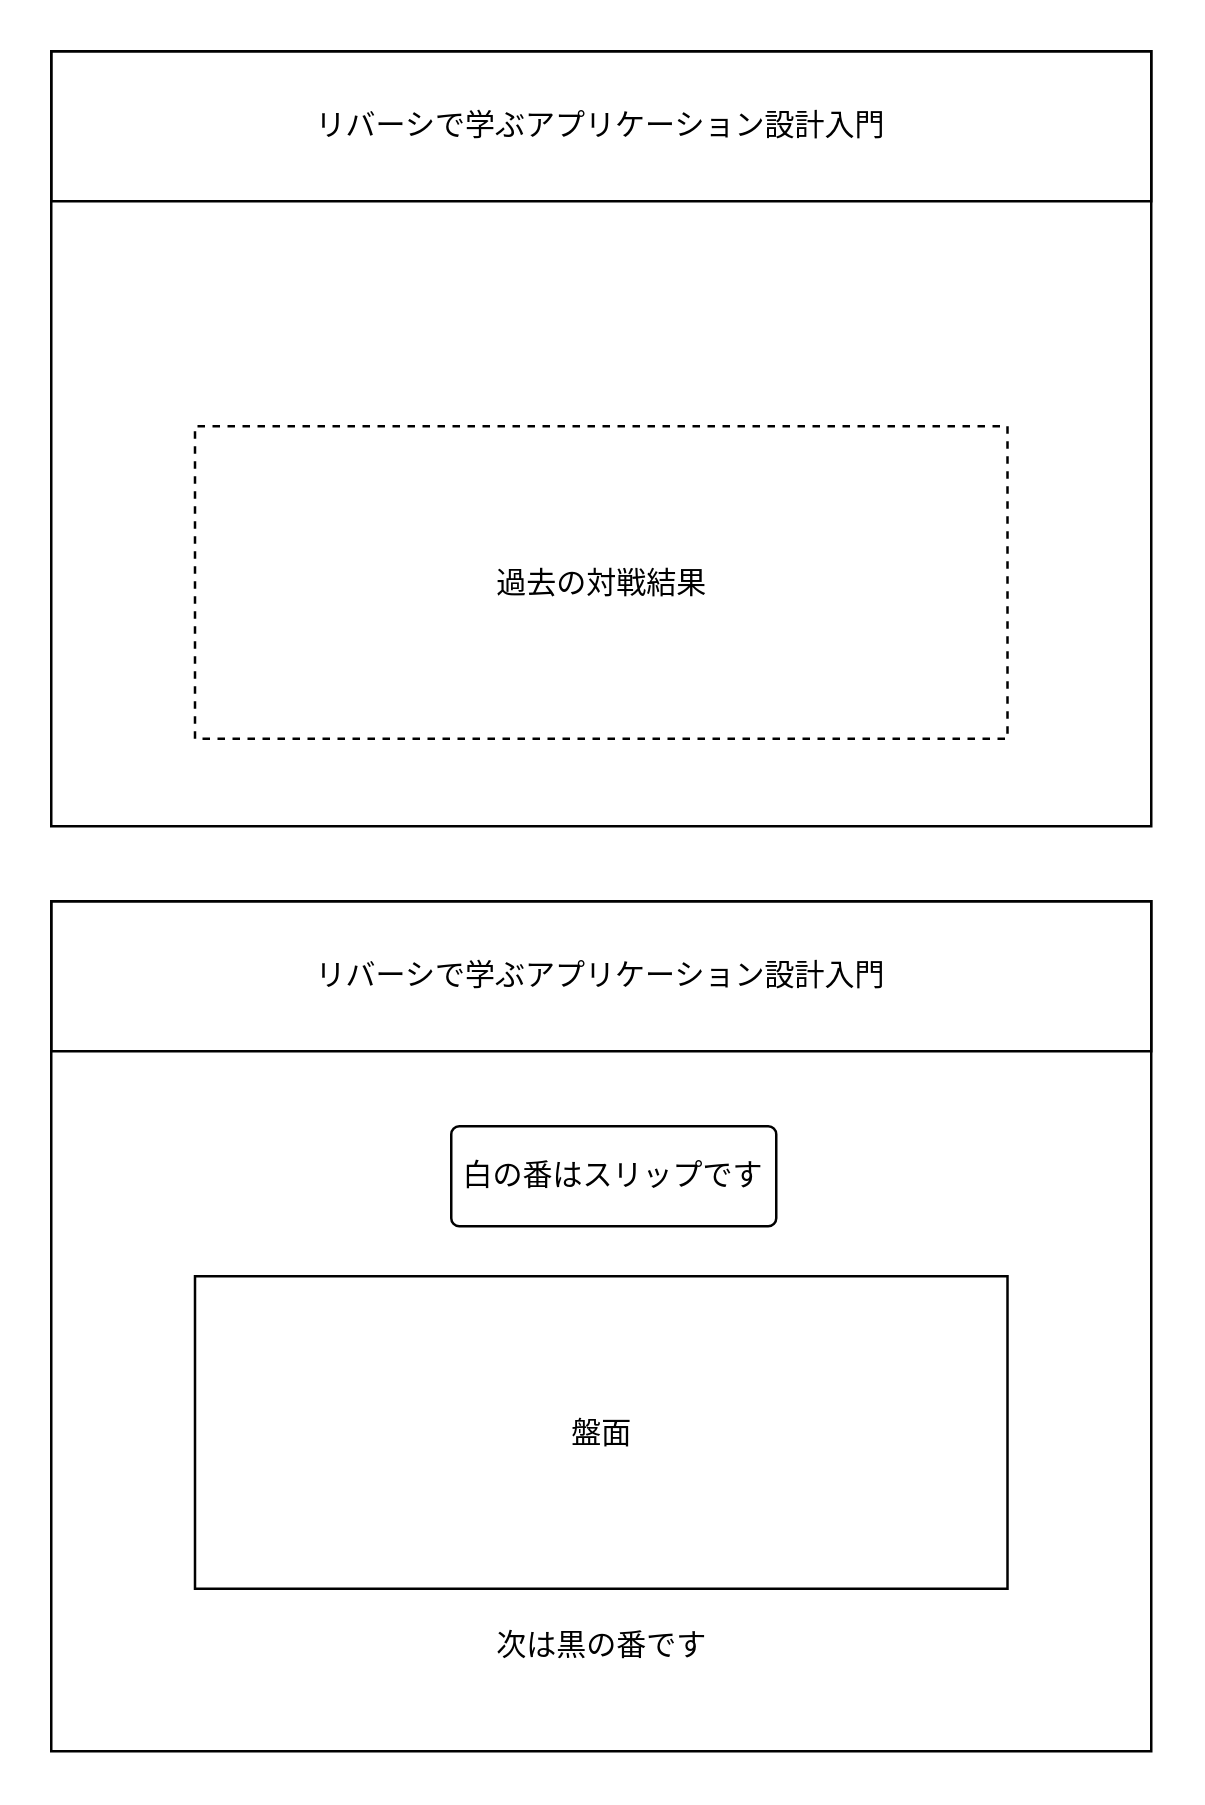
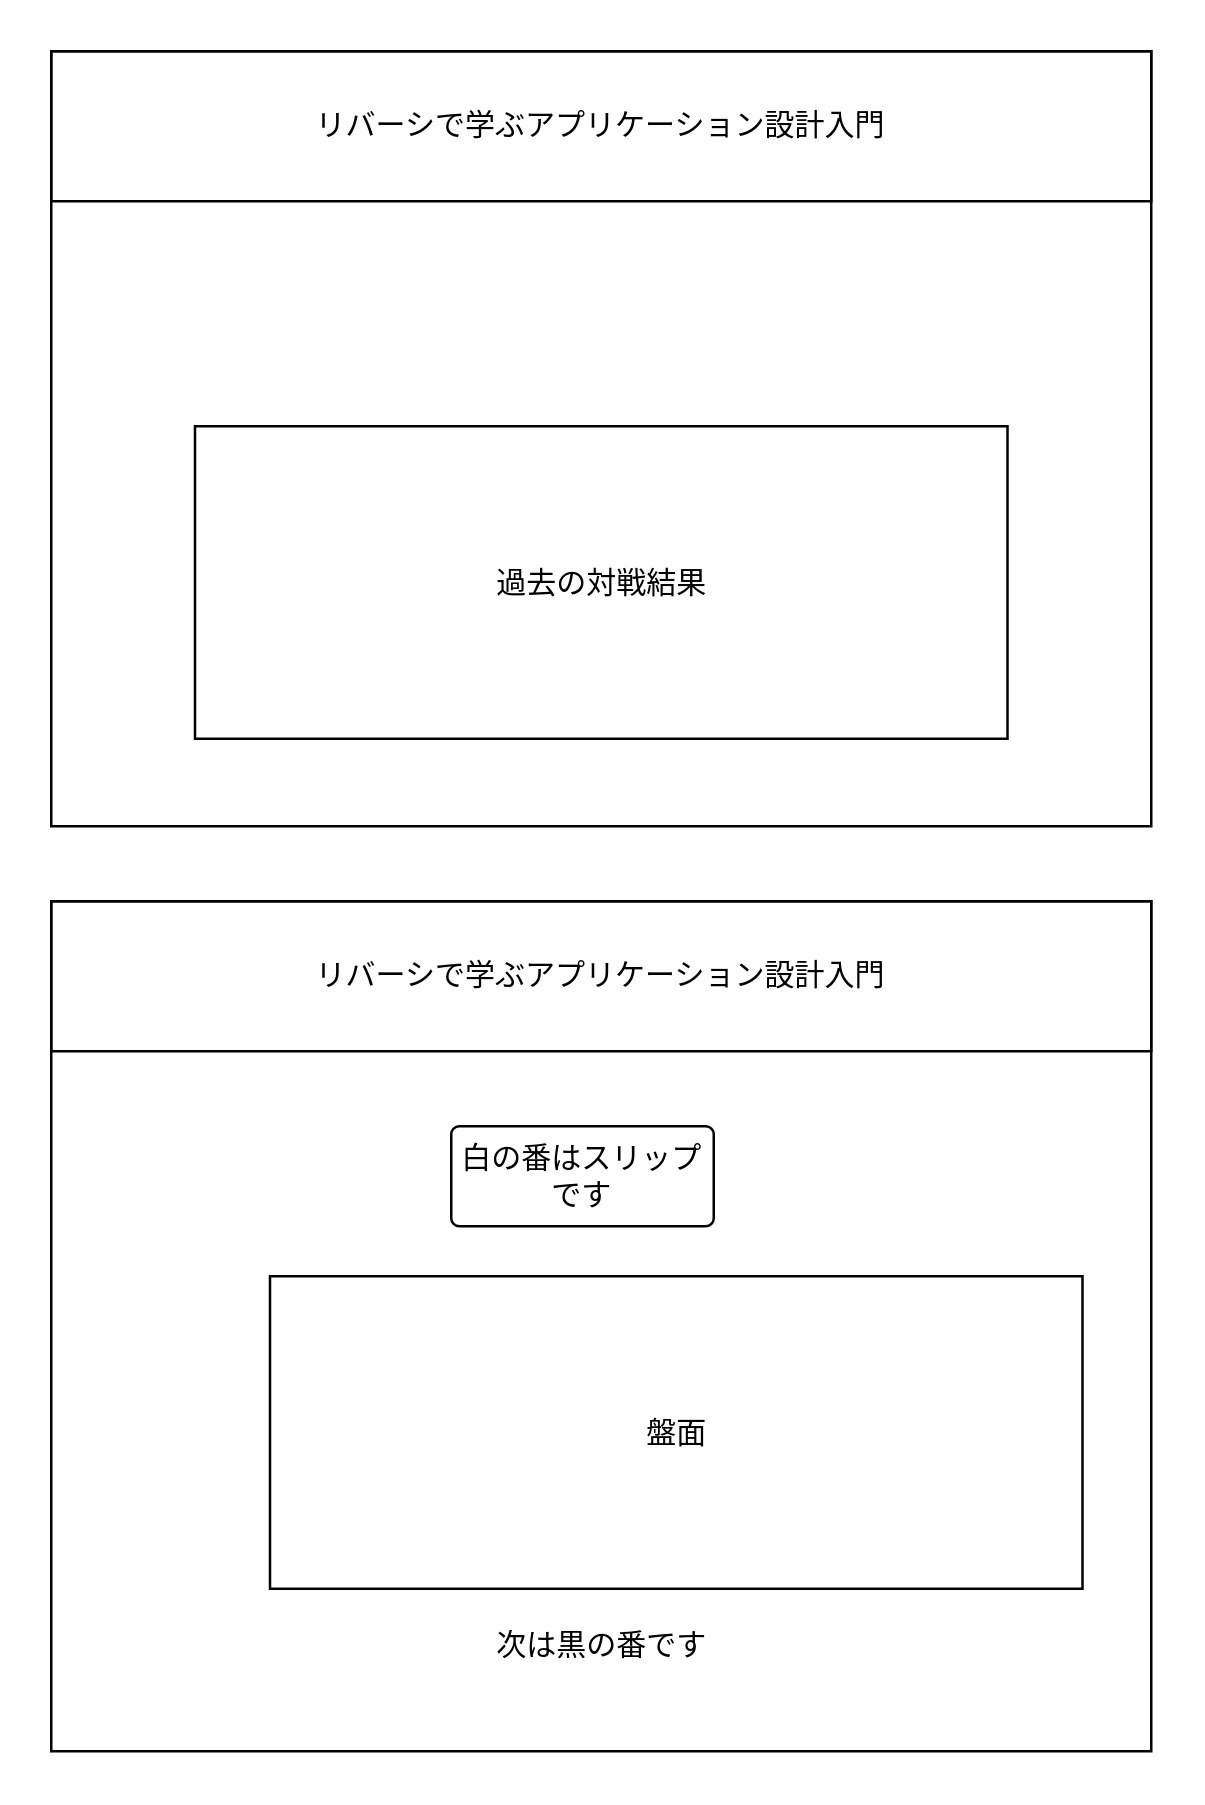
node "過去の対戦結果": style dashed -> solid
node "白の番はスリップです": size 325x100 -> 263x100
node "盤面": moved (601, 1433) -> (676, 1433)
